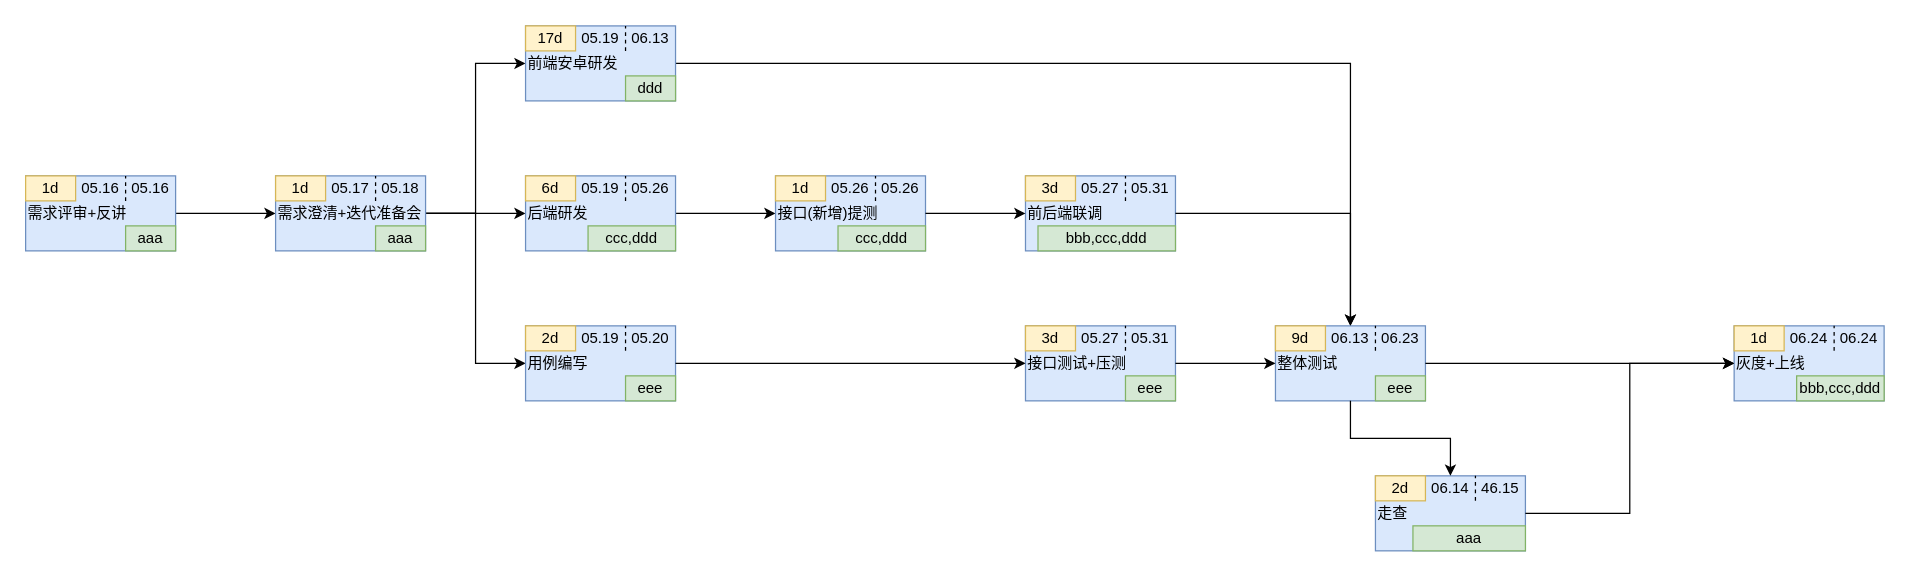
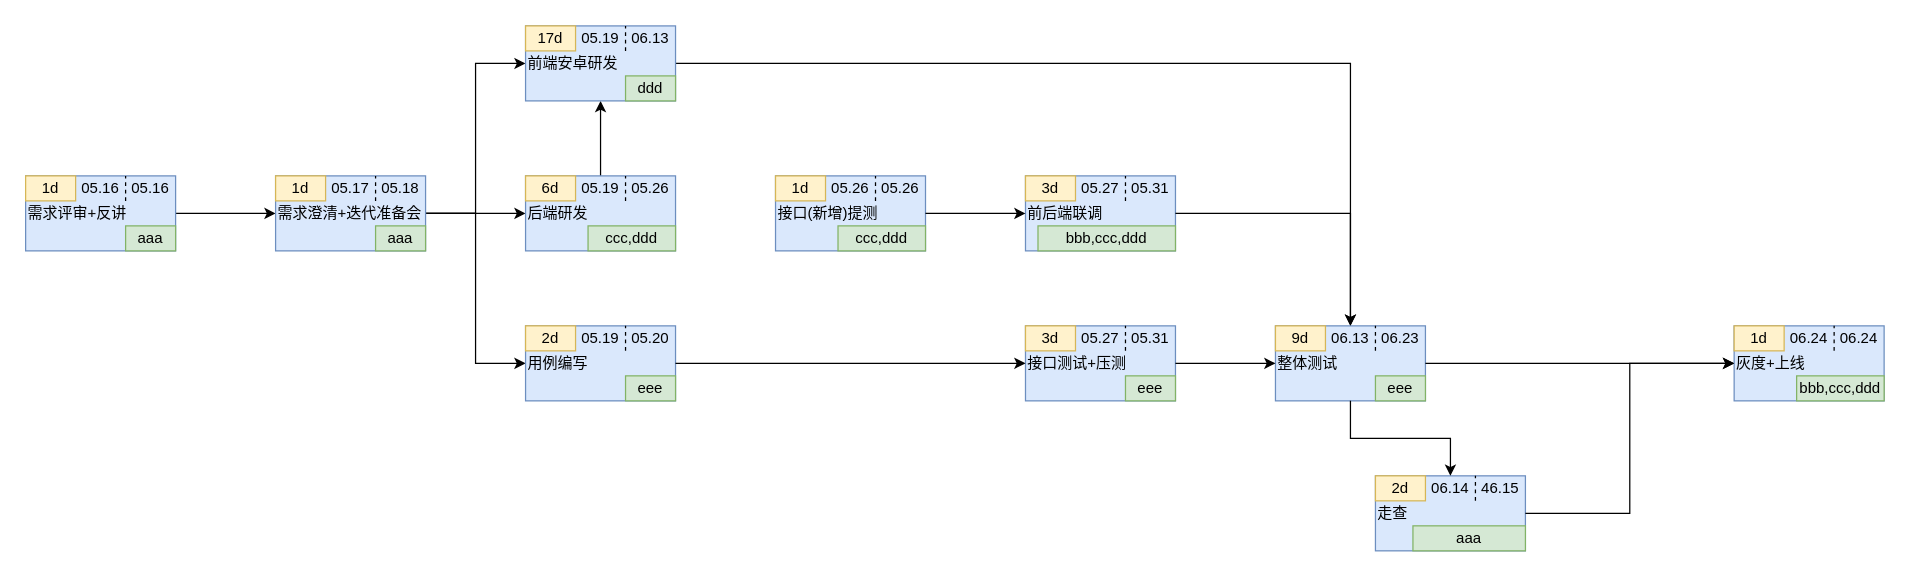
edge "后端研发" -> "接口(新增)提测": now "后端研发" -> "前端安卓研发"
